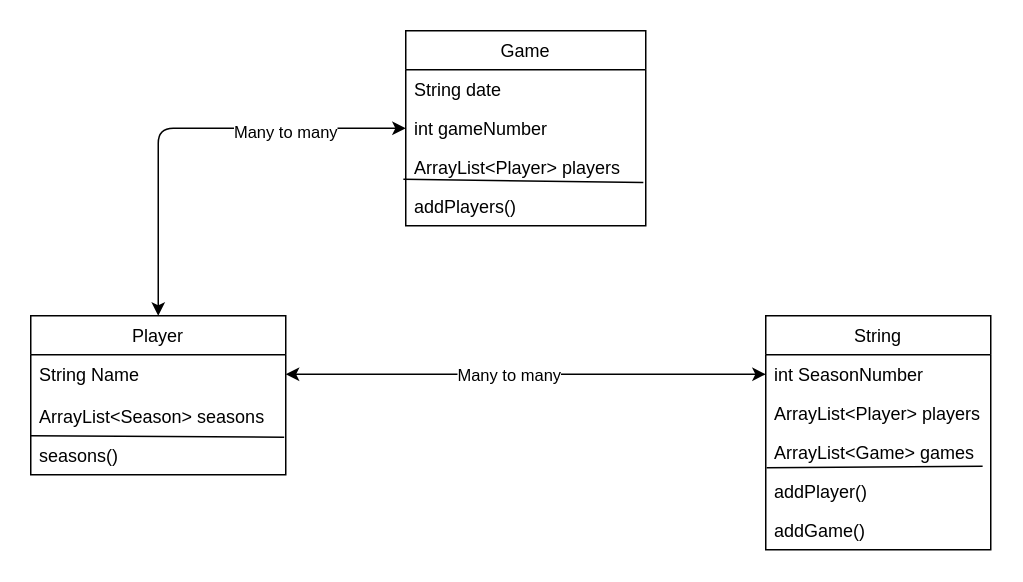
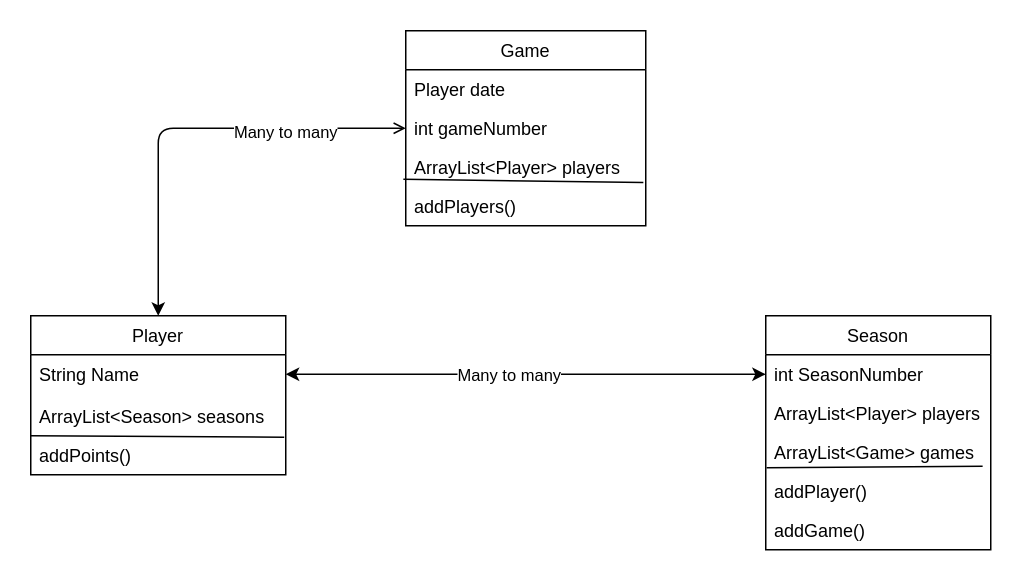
node "String date": label "String date" -> "Player date"
edge "int gameNumber" -- "Player": arrowhead classic -> open
node "String": label "String" -> "Season"
node "seasons()": label "seasons()" -> "addPoints()"
